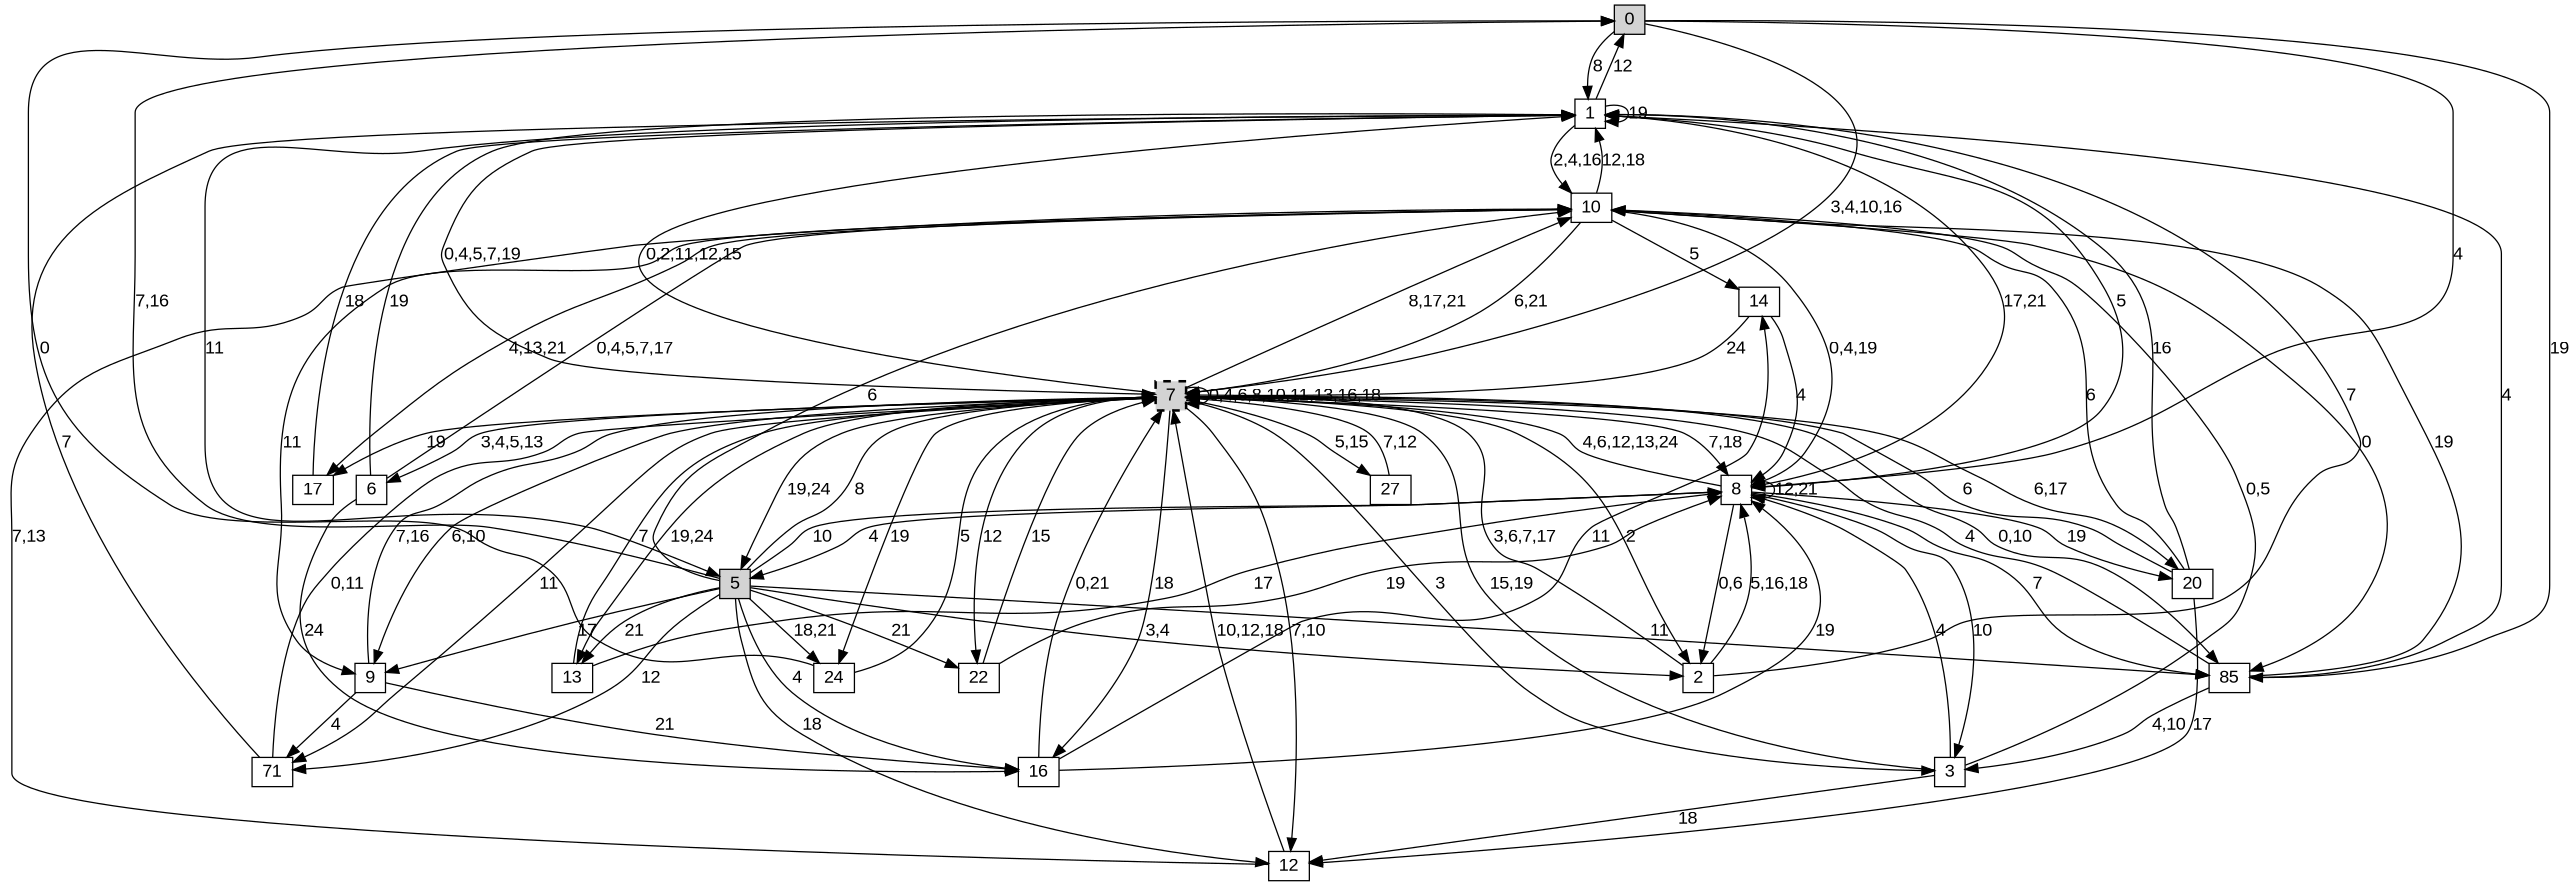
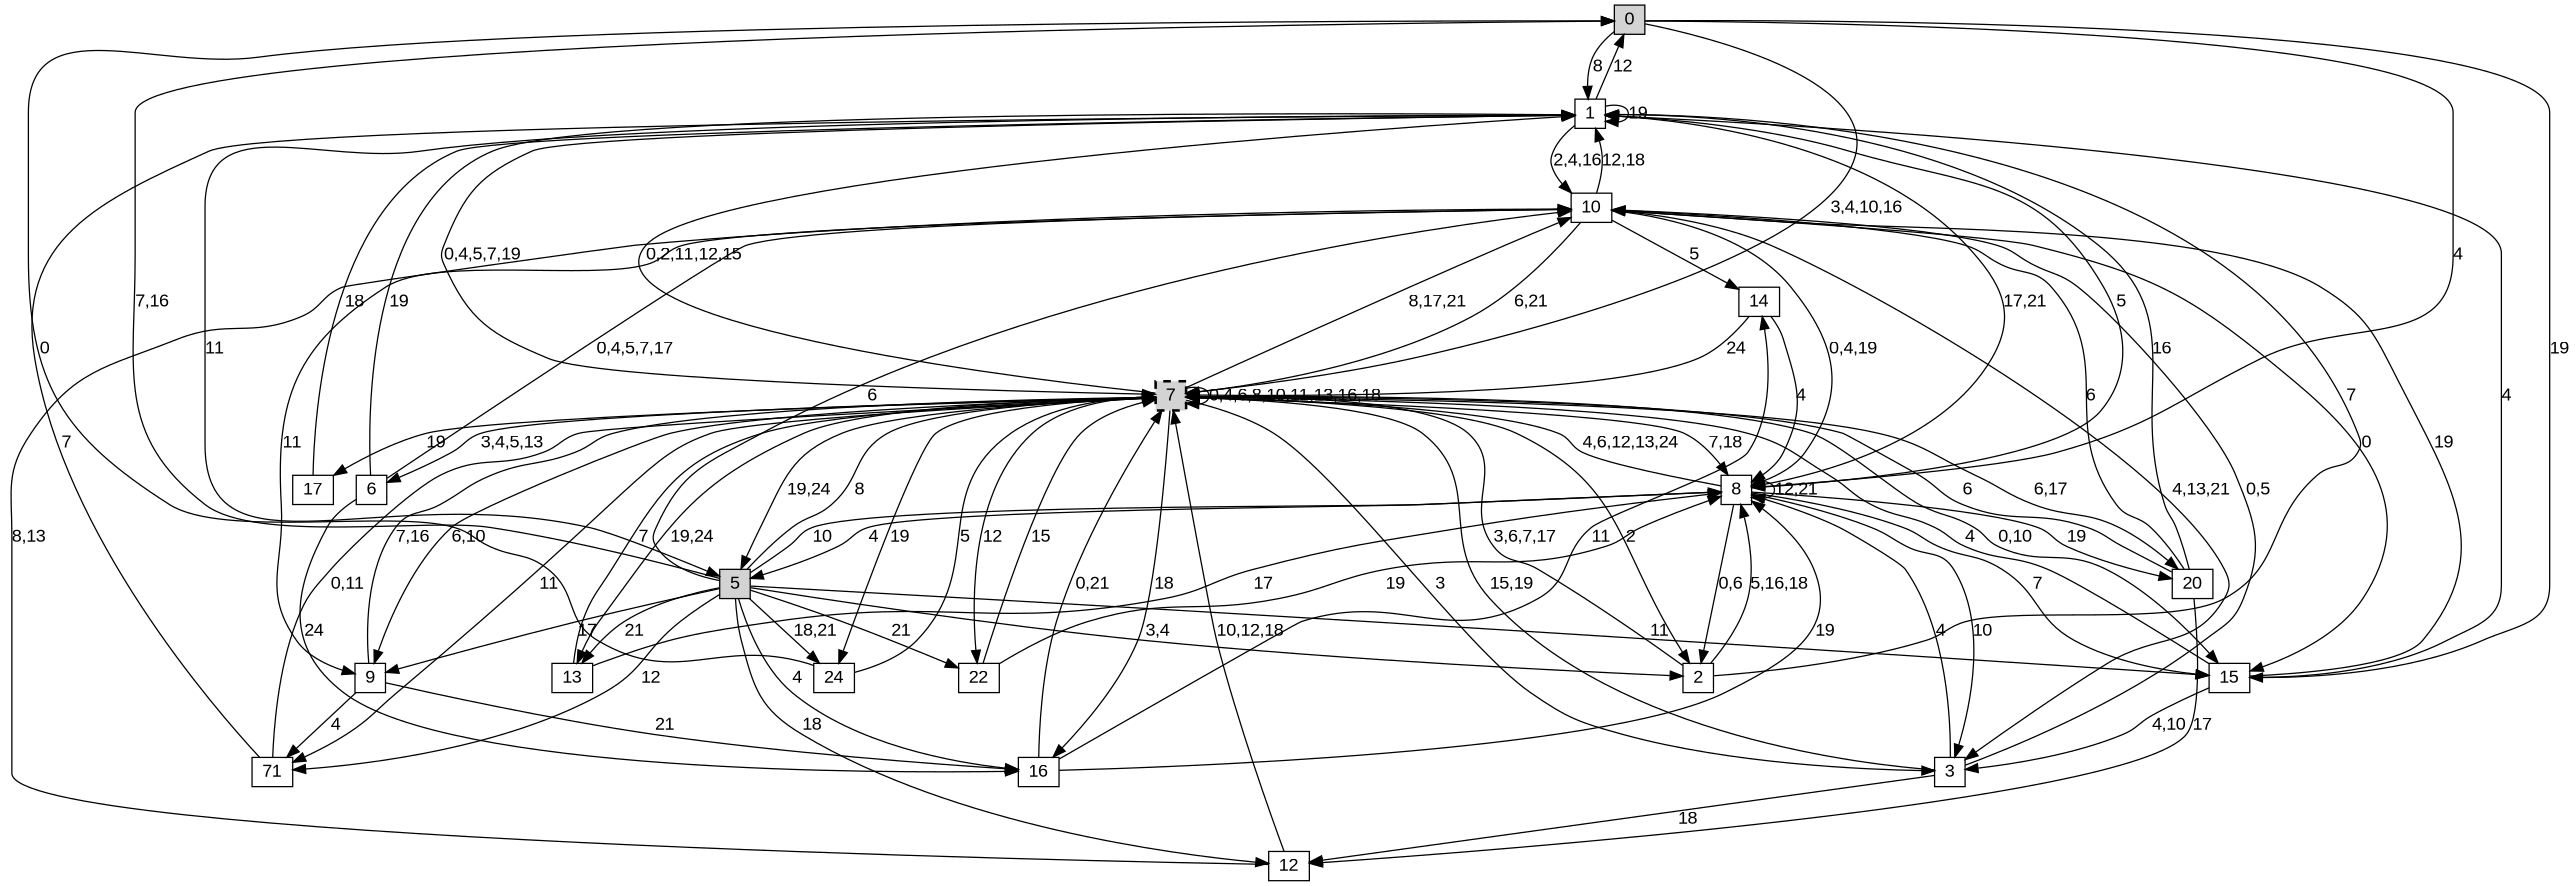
edge "10" -> "17": now "10" -> "3"
node "27": removed
edge "12" -> "10": label "7,13" -> "8,13"
edge "7" -> "12": removed, label "7,10"
node "85": label "85" -> "15"
